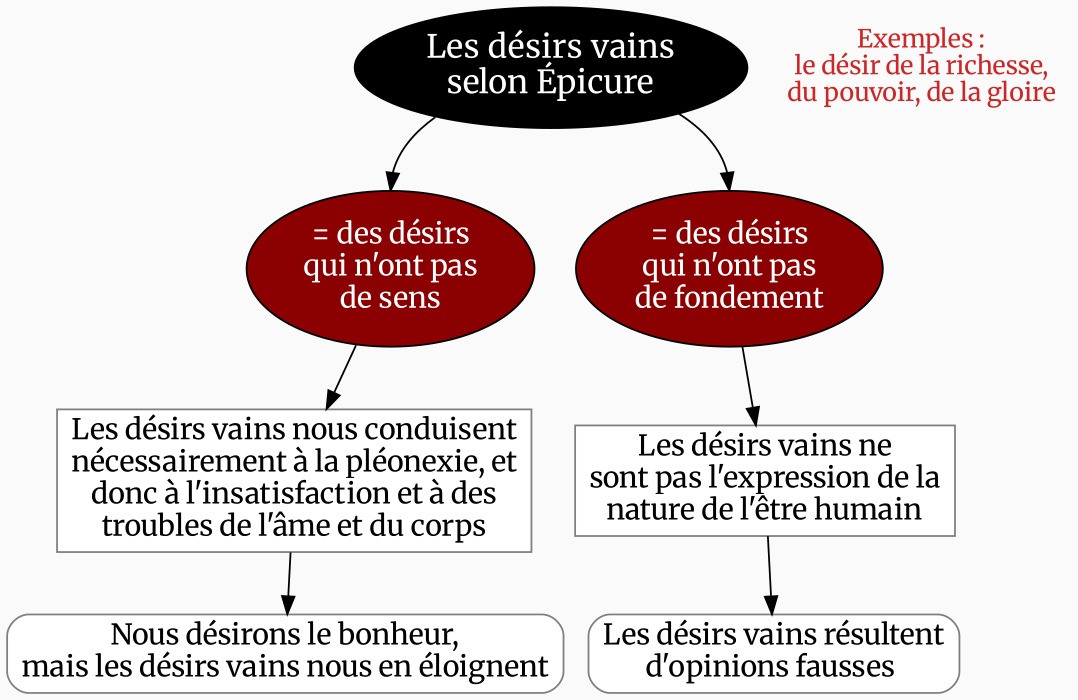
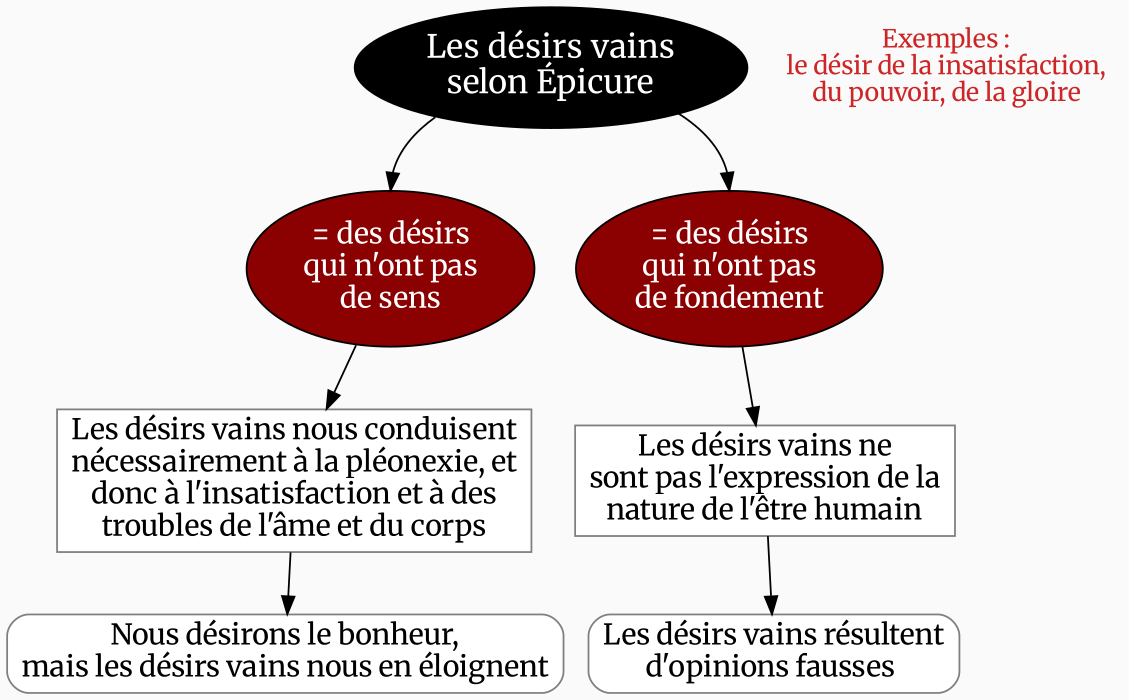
node "Exemples : le désir de la richesse, du pouvoir, de la gloire": label "Exemples : le désir de la richesse, du pouvoir, de la gloire" -> "Exemples : le désir de la insatisfaction, du pouvoir, de la gloire"
